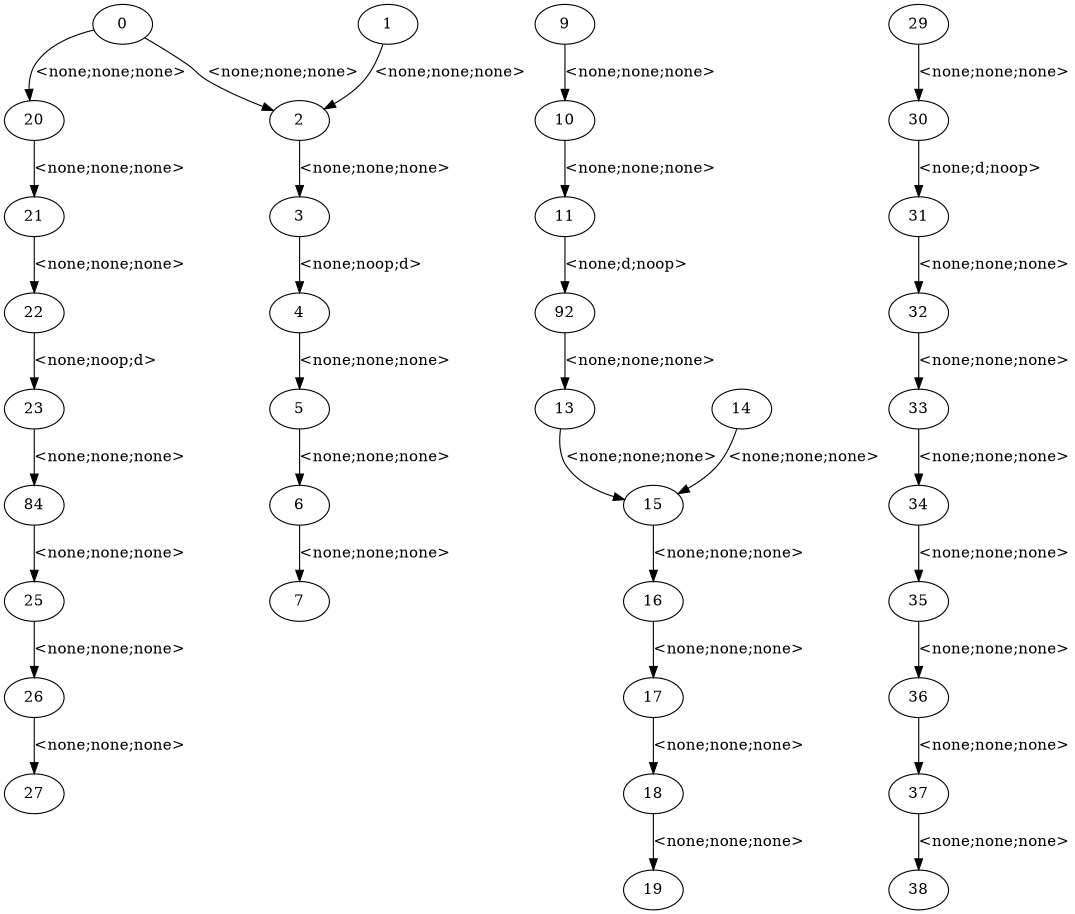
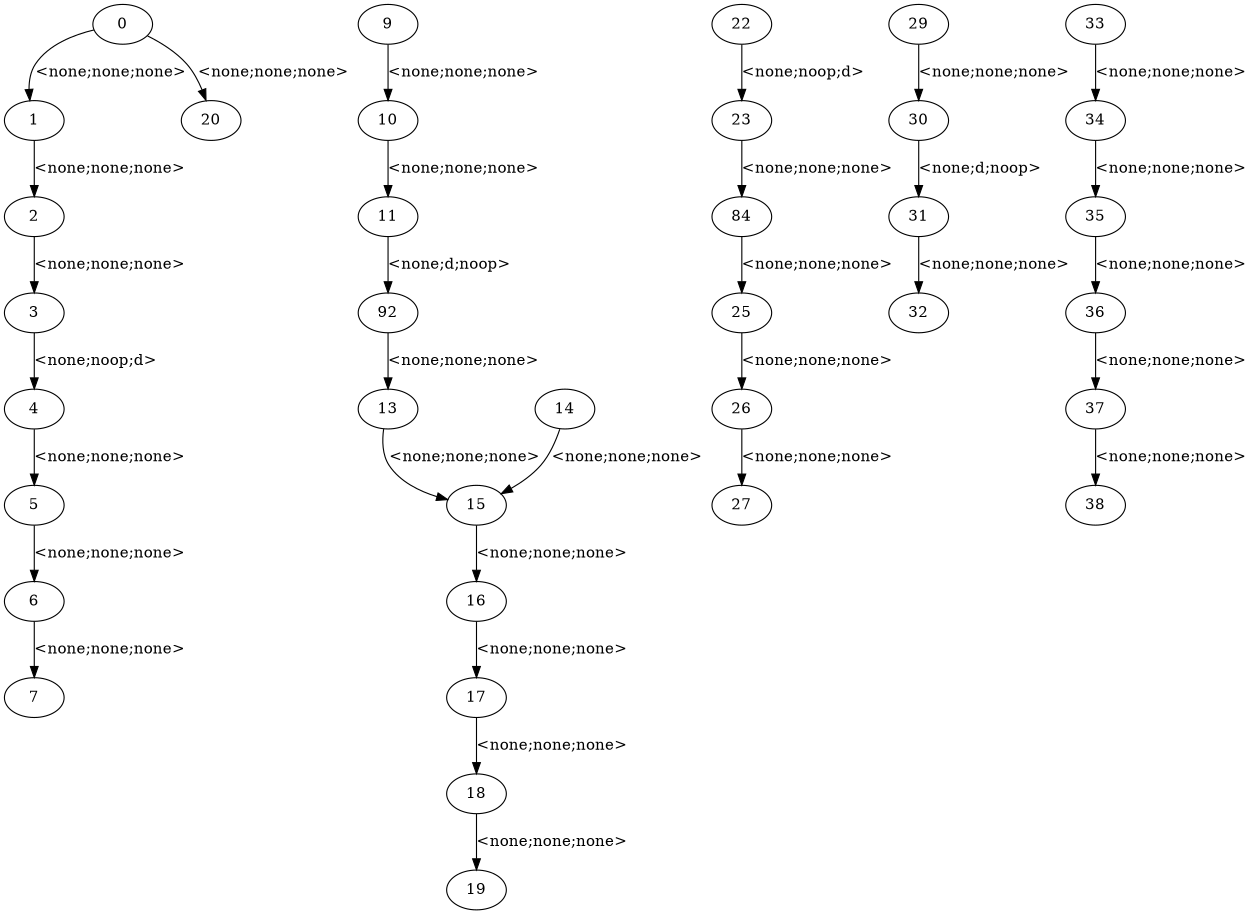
edge "0" -> "2": now "0" -> "1"
node "21": removed
edge "32" -> "33": removed, label "<none;none;none>"
